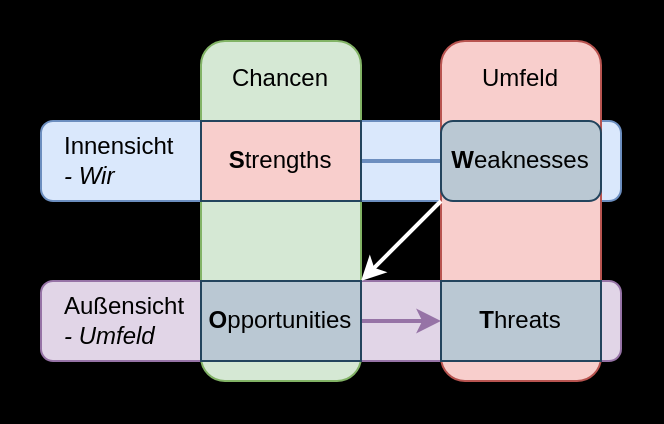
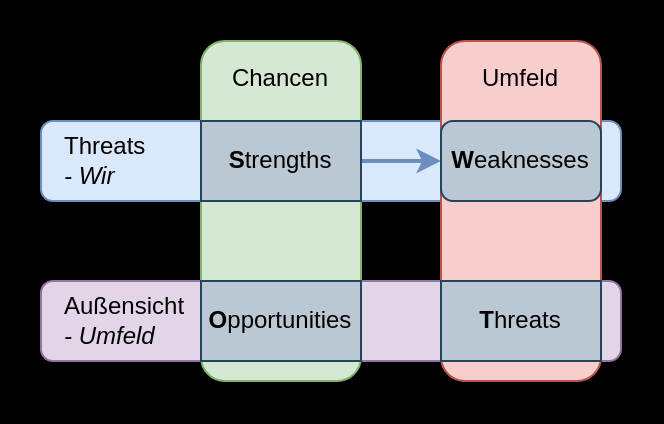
node "Innensicht - Wir": label "Innensicht - Wir" -> "Threats - Wir"
node "Strengths": fillcolor #f8cecc -> #bac8d3
edge "Strengths" -- "Weaknesses": arrowhead none -> classic
edge "Weaknesses" -> "Opportunities": removed
edge "Opportunities" -> "Threats": removed
